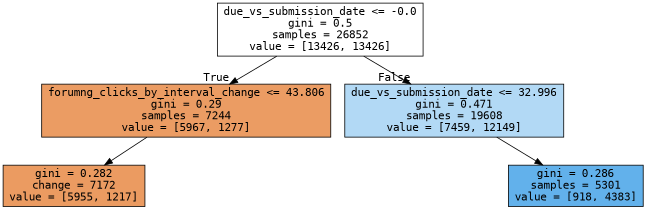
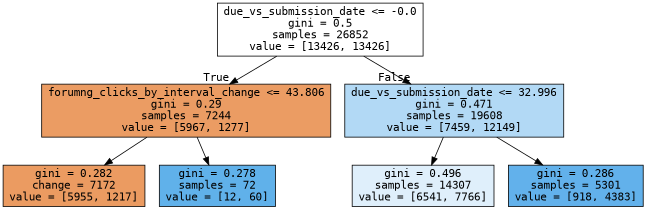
node "gini = 0.278 samples = 72 value = [12, 60]": added
node "gini = 0.496 samples = 14307 value = [6541, 7766]": added
